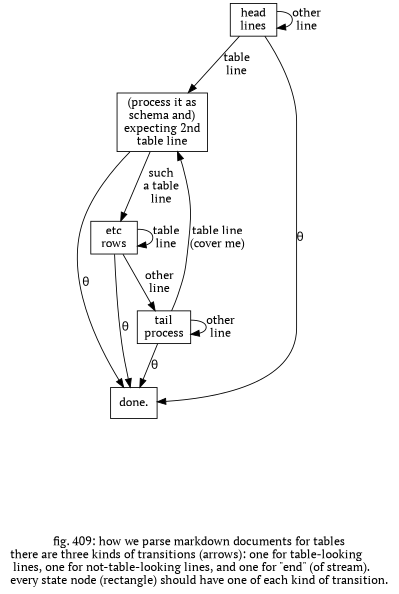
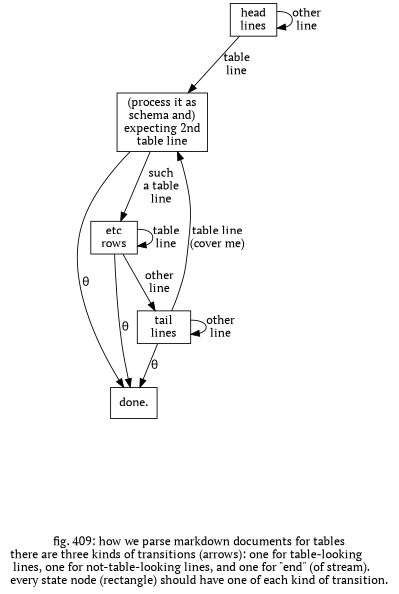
edge "head lines" -> "done.": removed, label "θ"
node "tail process": label "tail process" -> "tail lines"
